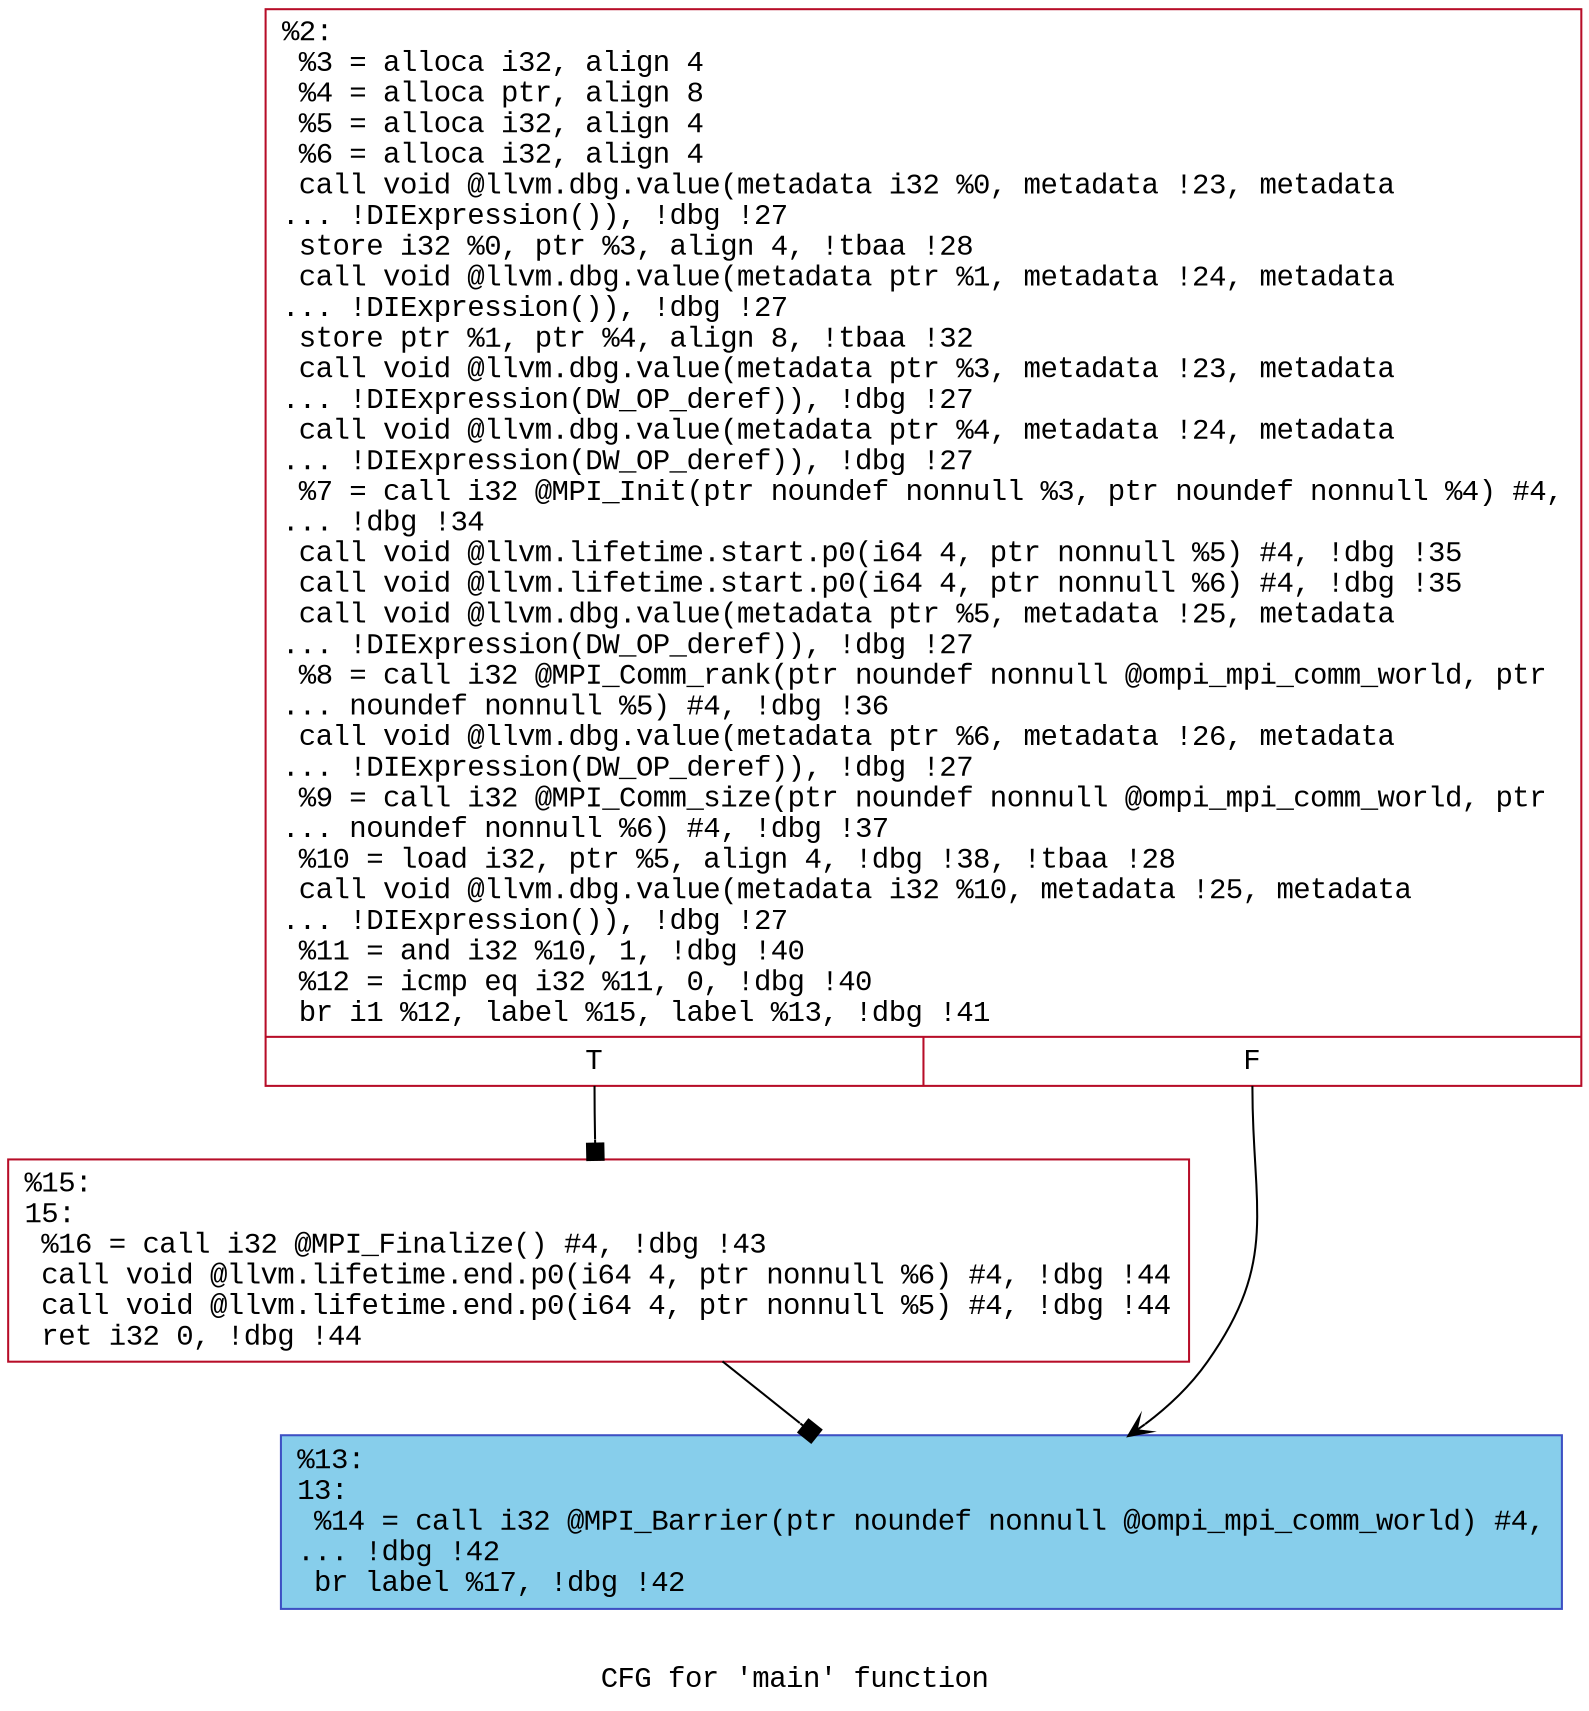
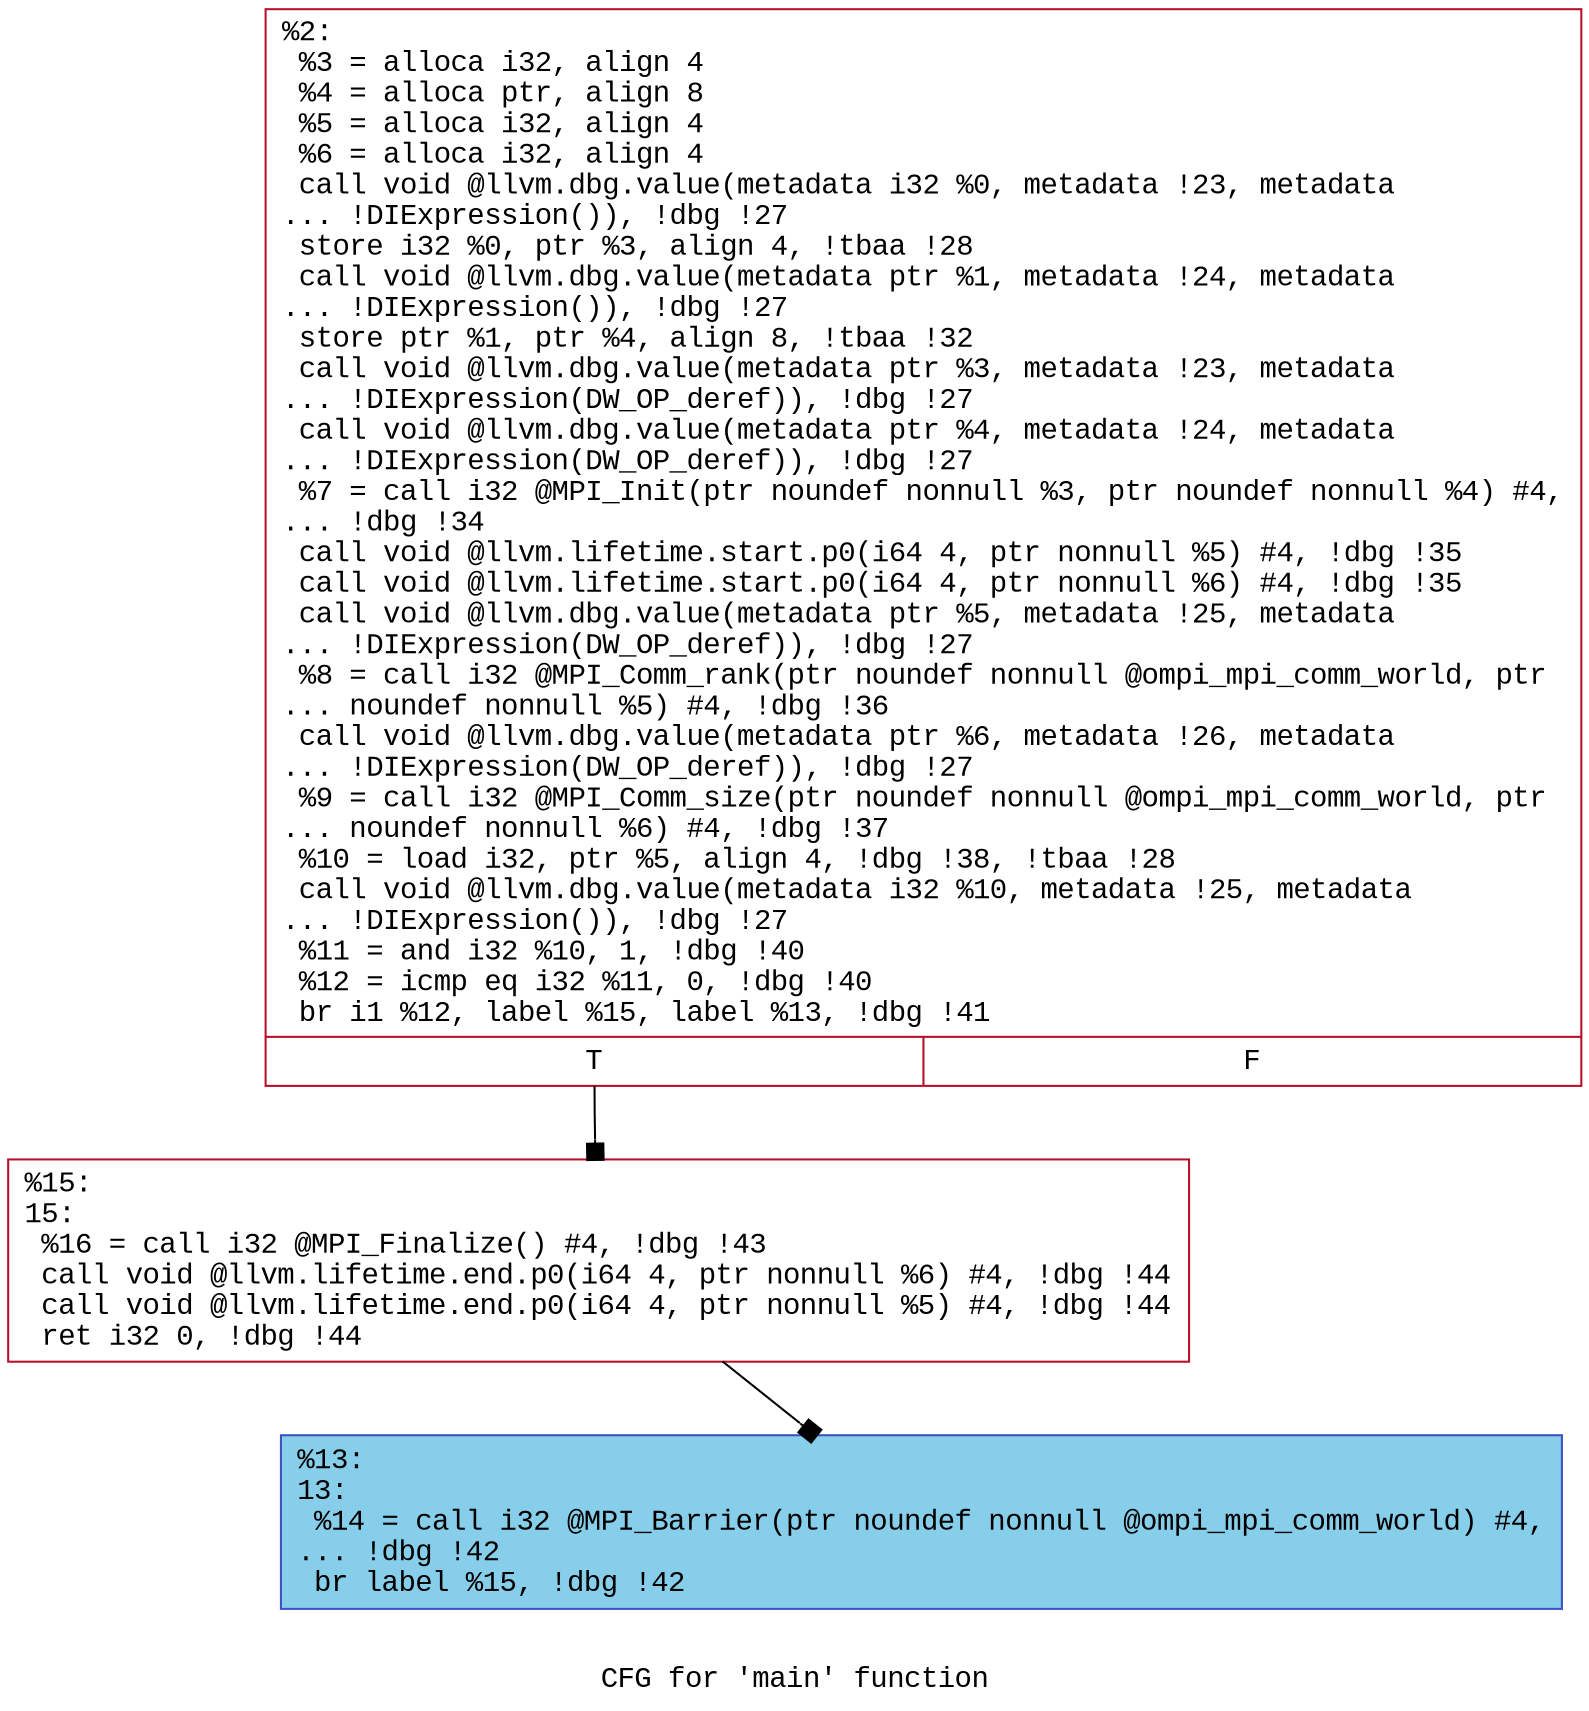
edge "%2:" -> "%13:": removed
node "%13:": text "br label %17, !dbg !42" -> "br label %15, !dbg !42"
